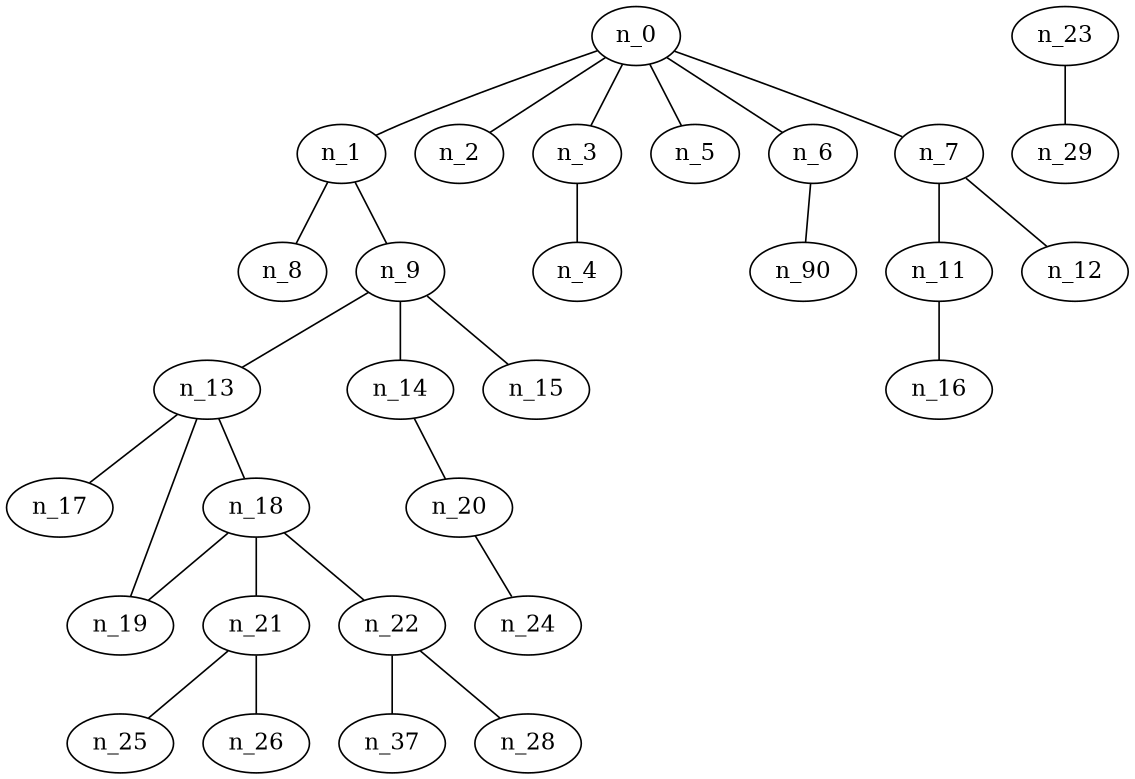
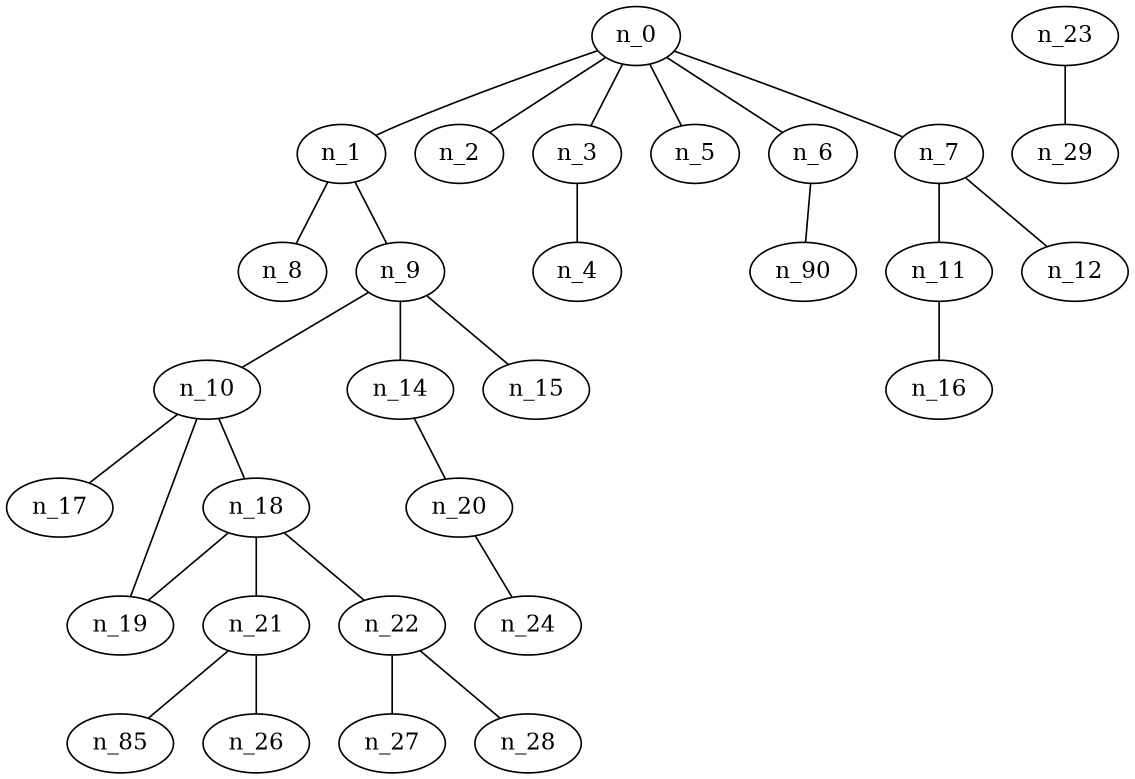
node "n_13": label "n_13" -> "n_10"
node "n_25": label "n_25" -> "n_85"
node "n_37": label "n_37" -> "n_27"
